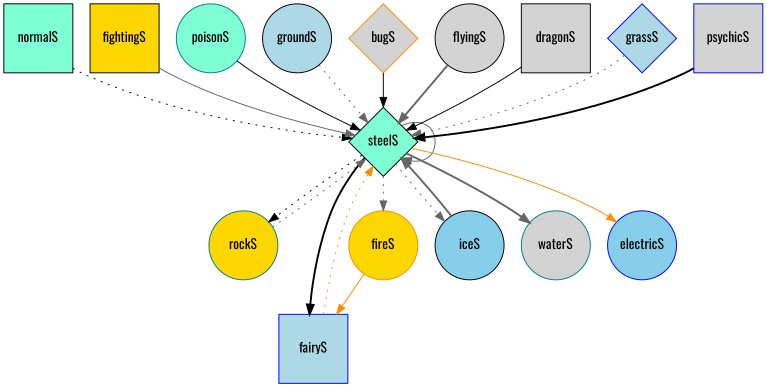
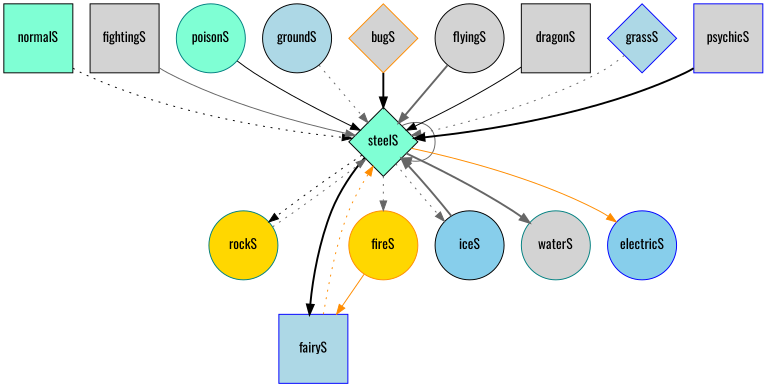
node "fightingS": fillcolor gold -> lightgrey
edge "bugS" -> "steelS": style solid -> bold
